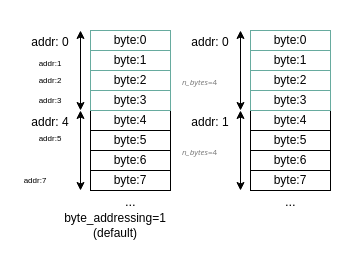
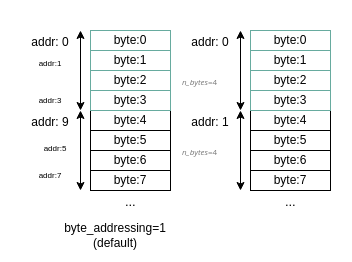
node "addr:2": removed
node "addr: 4": label "addr: 4" -> "addr: 9"
node "addr:5": moved (51, 138) -> (56, 148)
node "addr:7": moved (36, 181) -> (51, 176)
node "byte_addressing=1 (default)": moved (116, 226) -> (116, 236)
